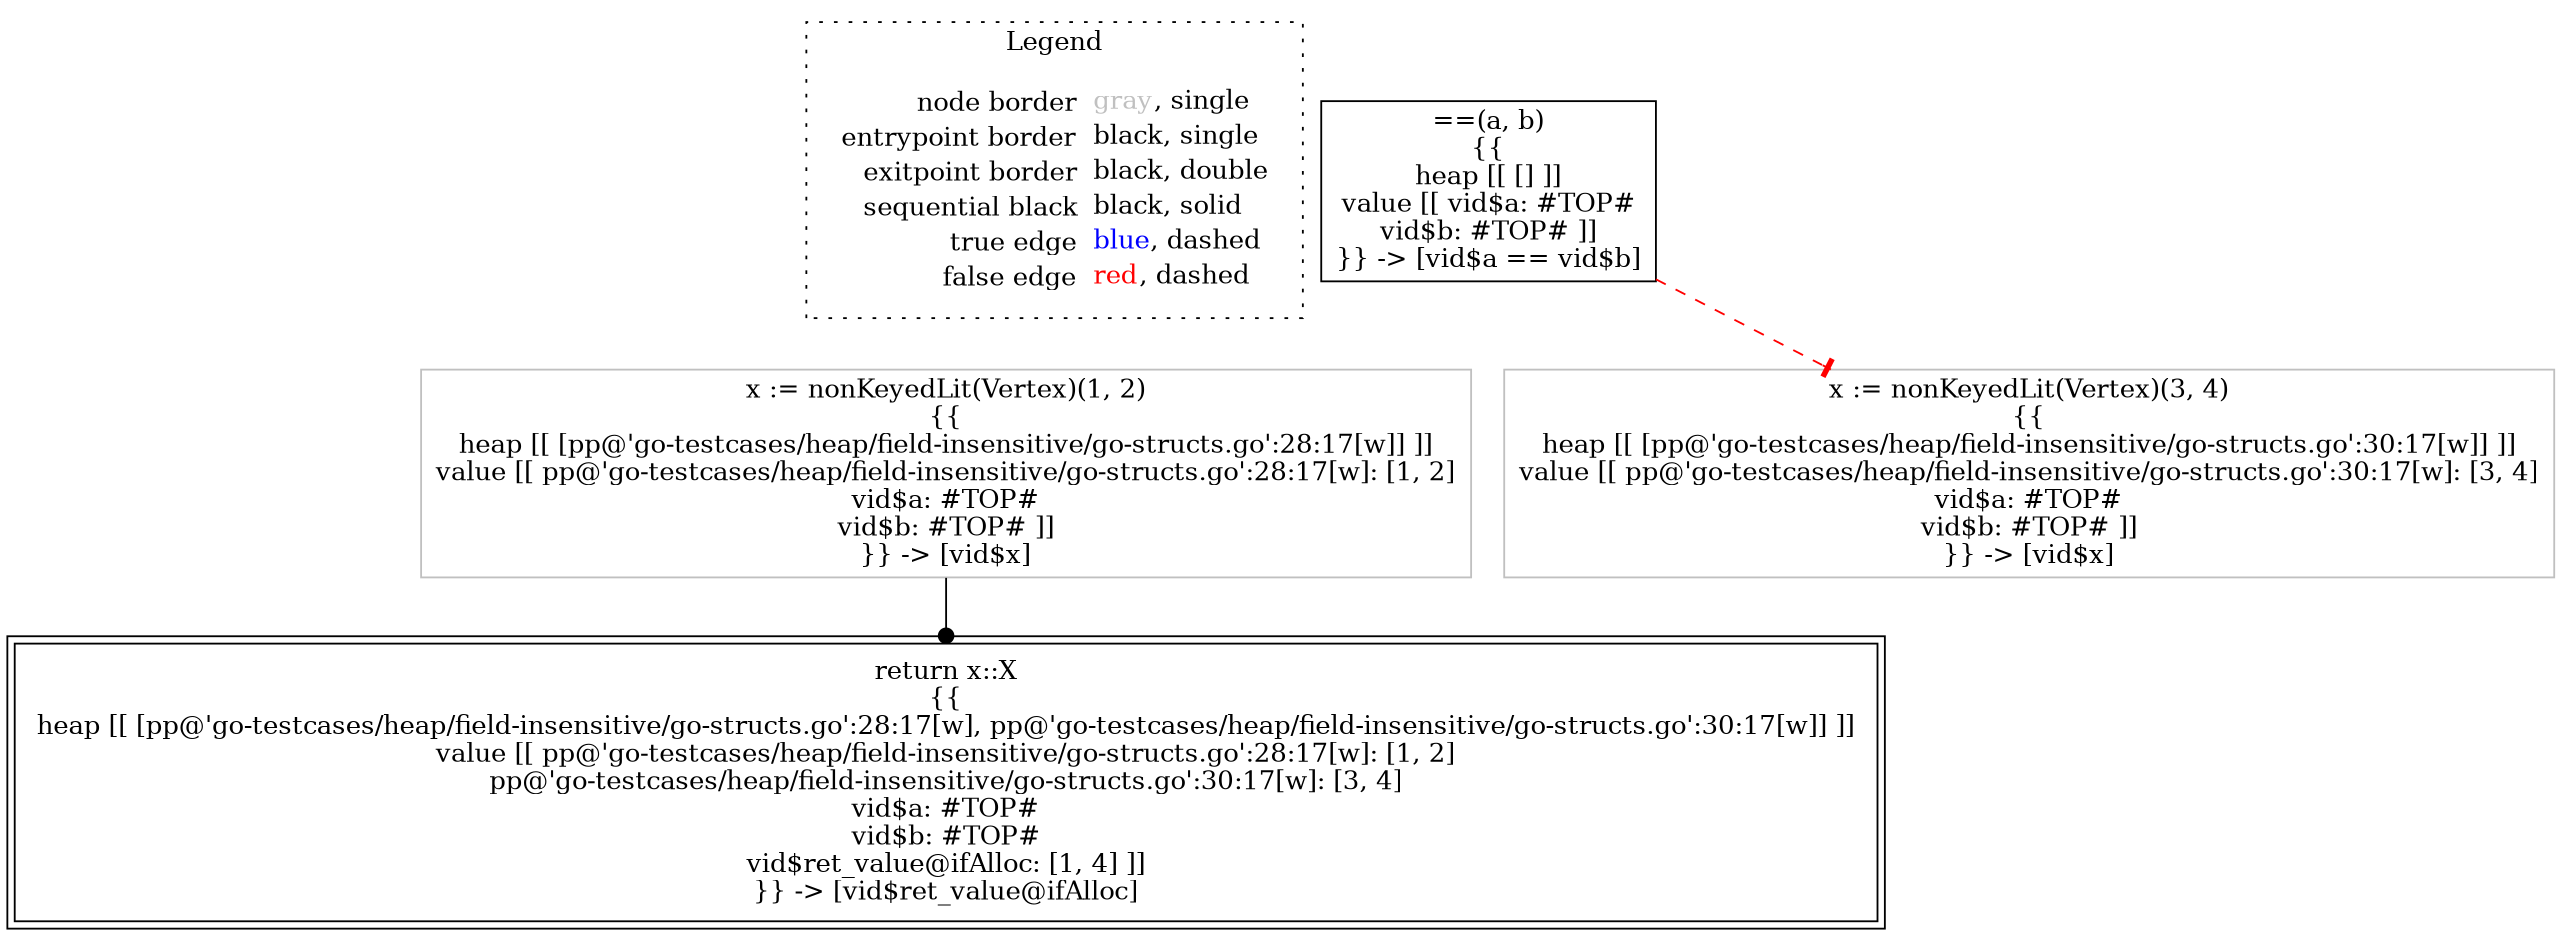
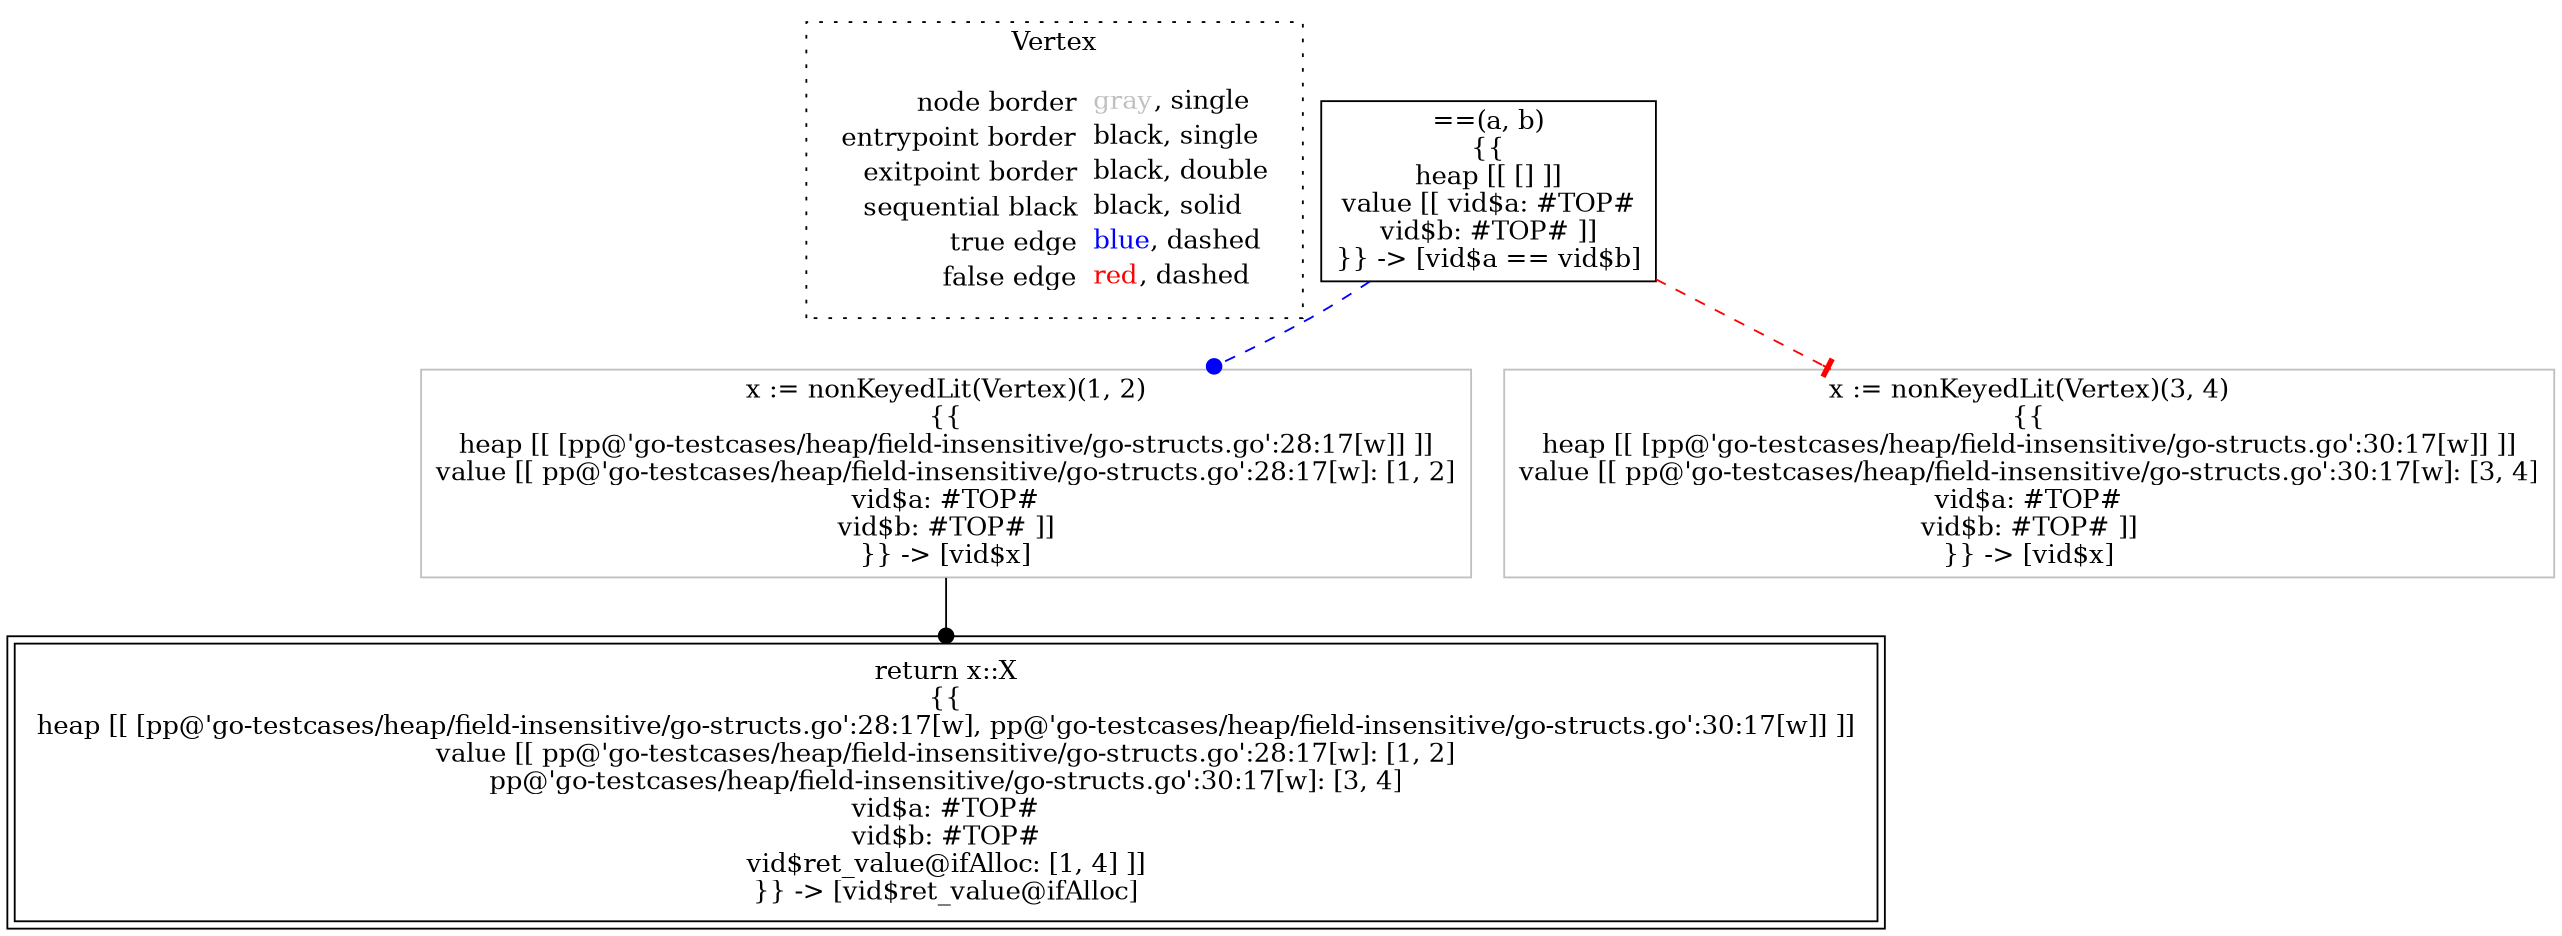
cluster "Legend": label "Legend" -> "Vertex"
edge "==(a, b)" -> "x := nonKeyedLit(Vertex)(1, 2)": added
